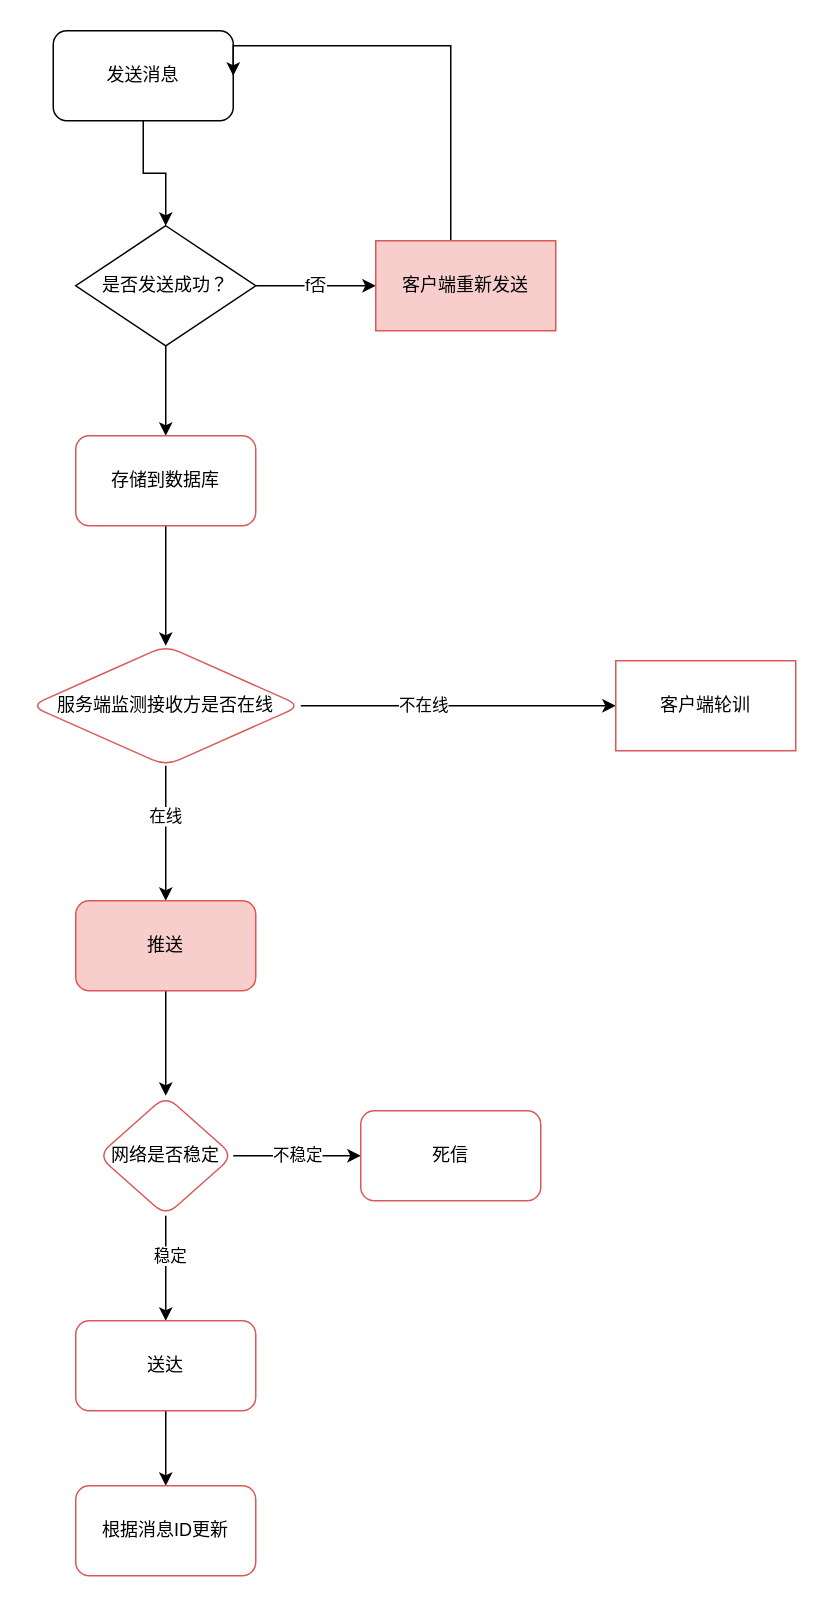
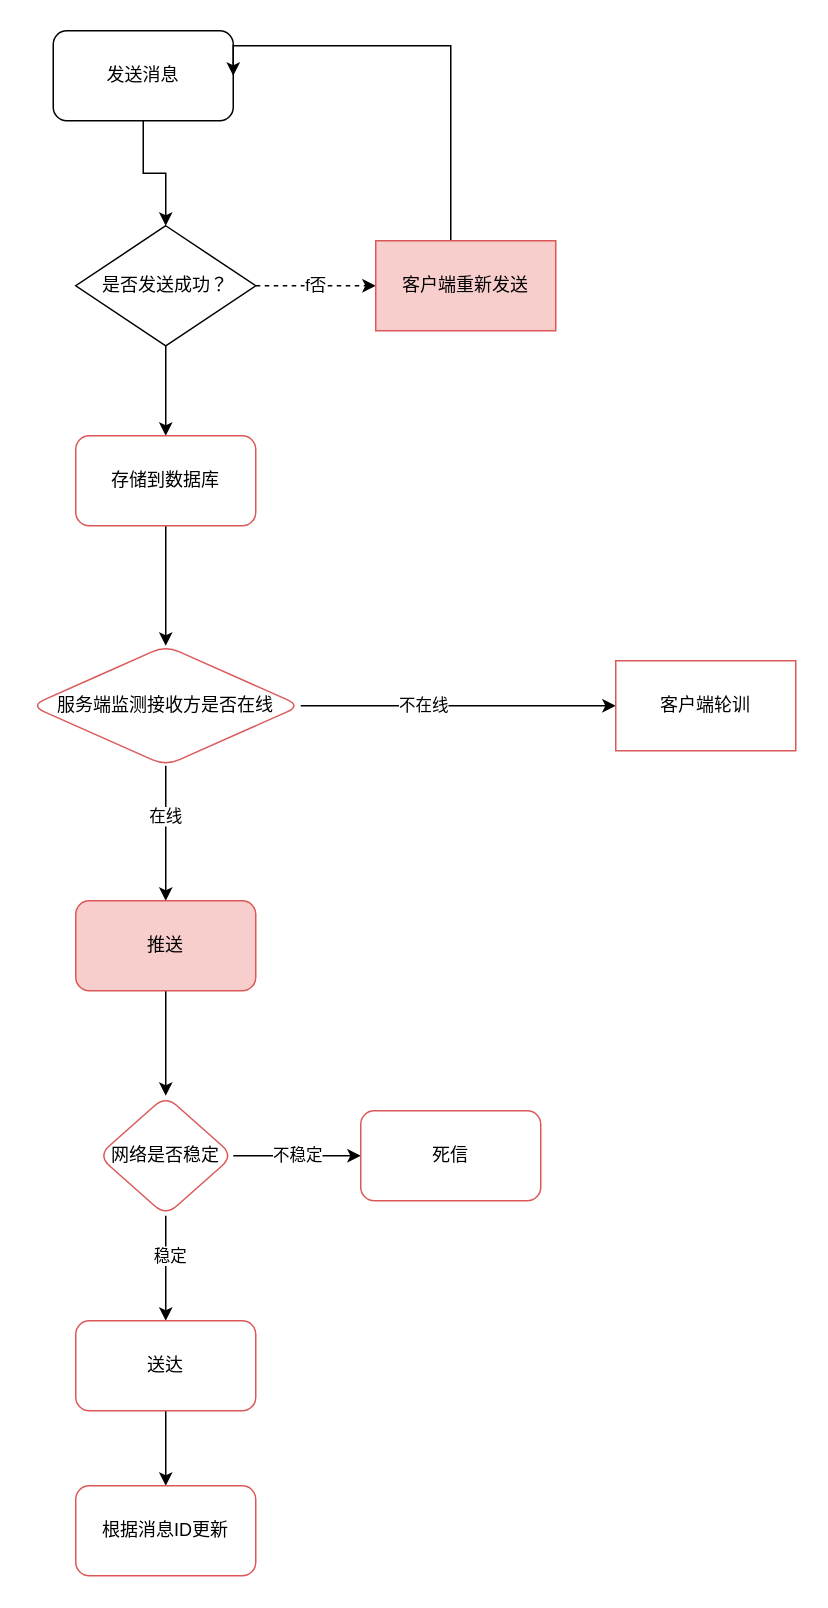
edge "是否发送成功？" -> "客户端重新发送": style solid -> dashed
